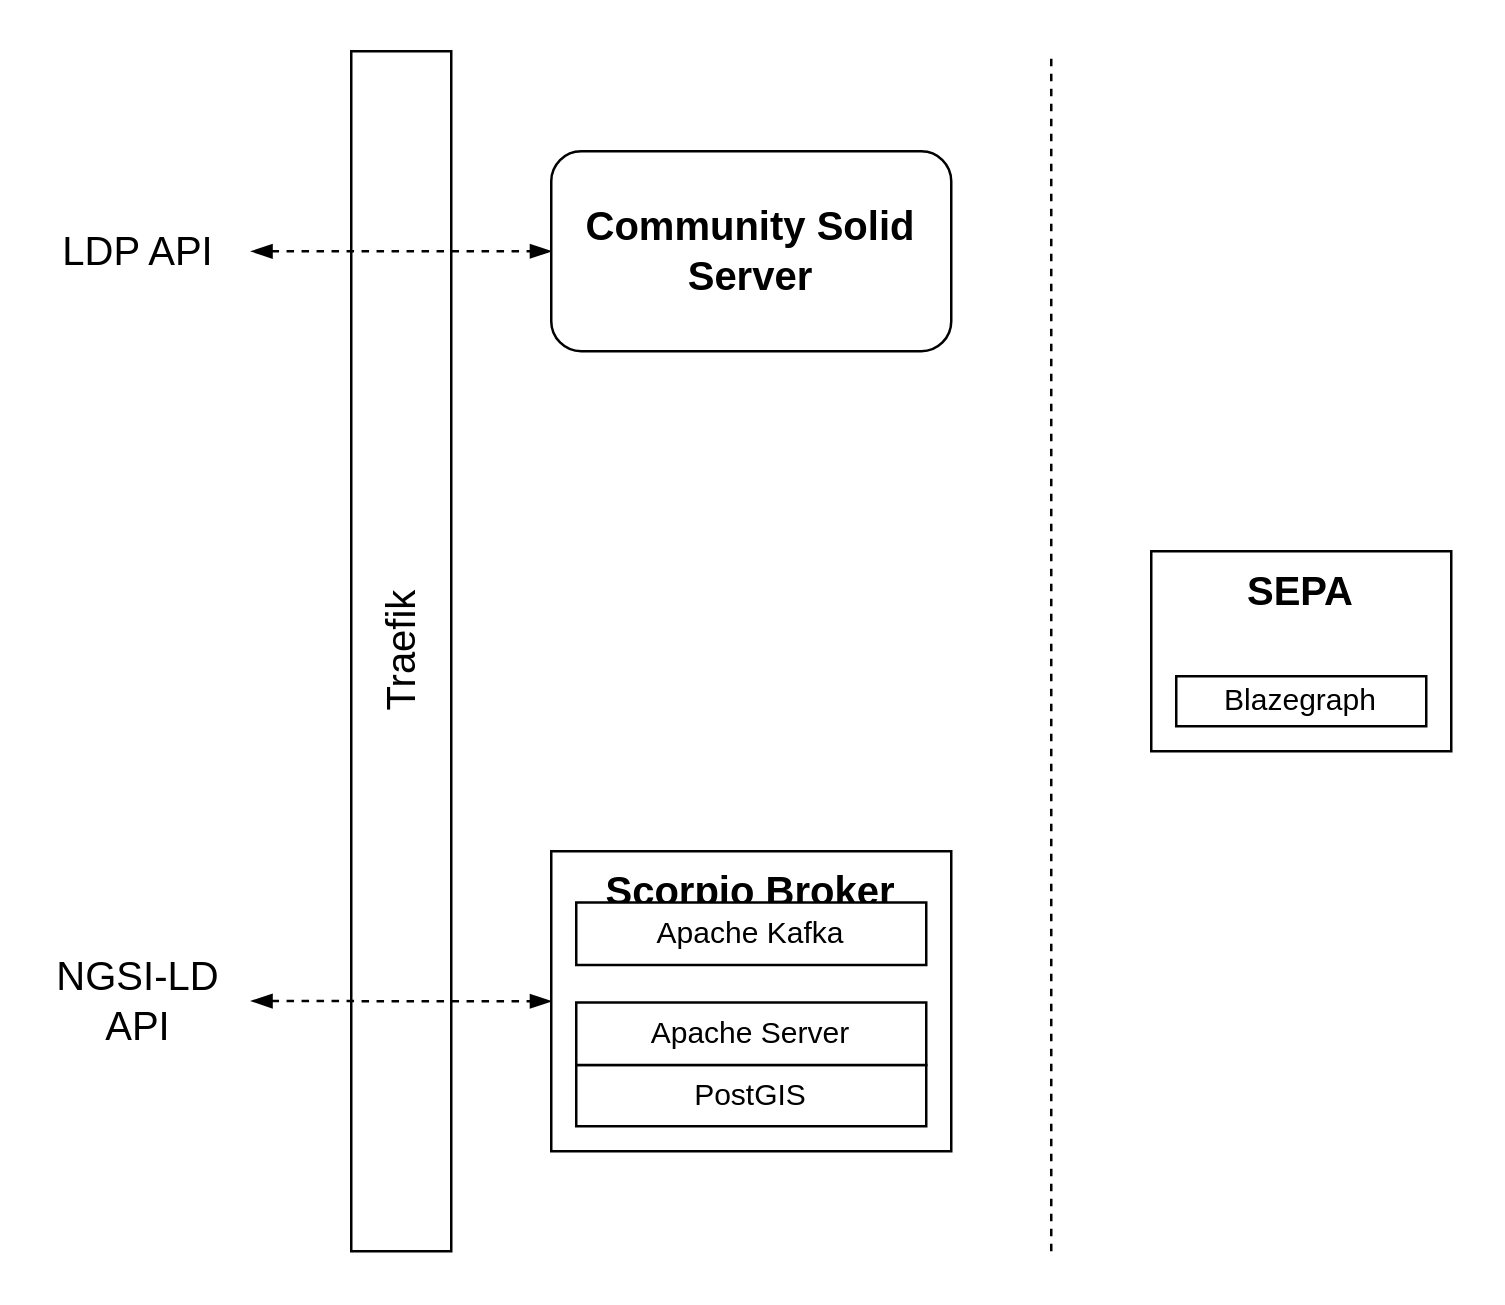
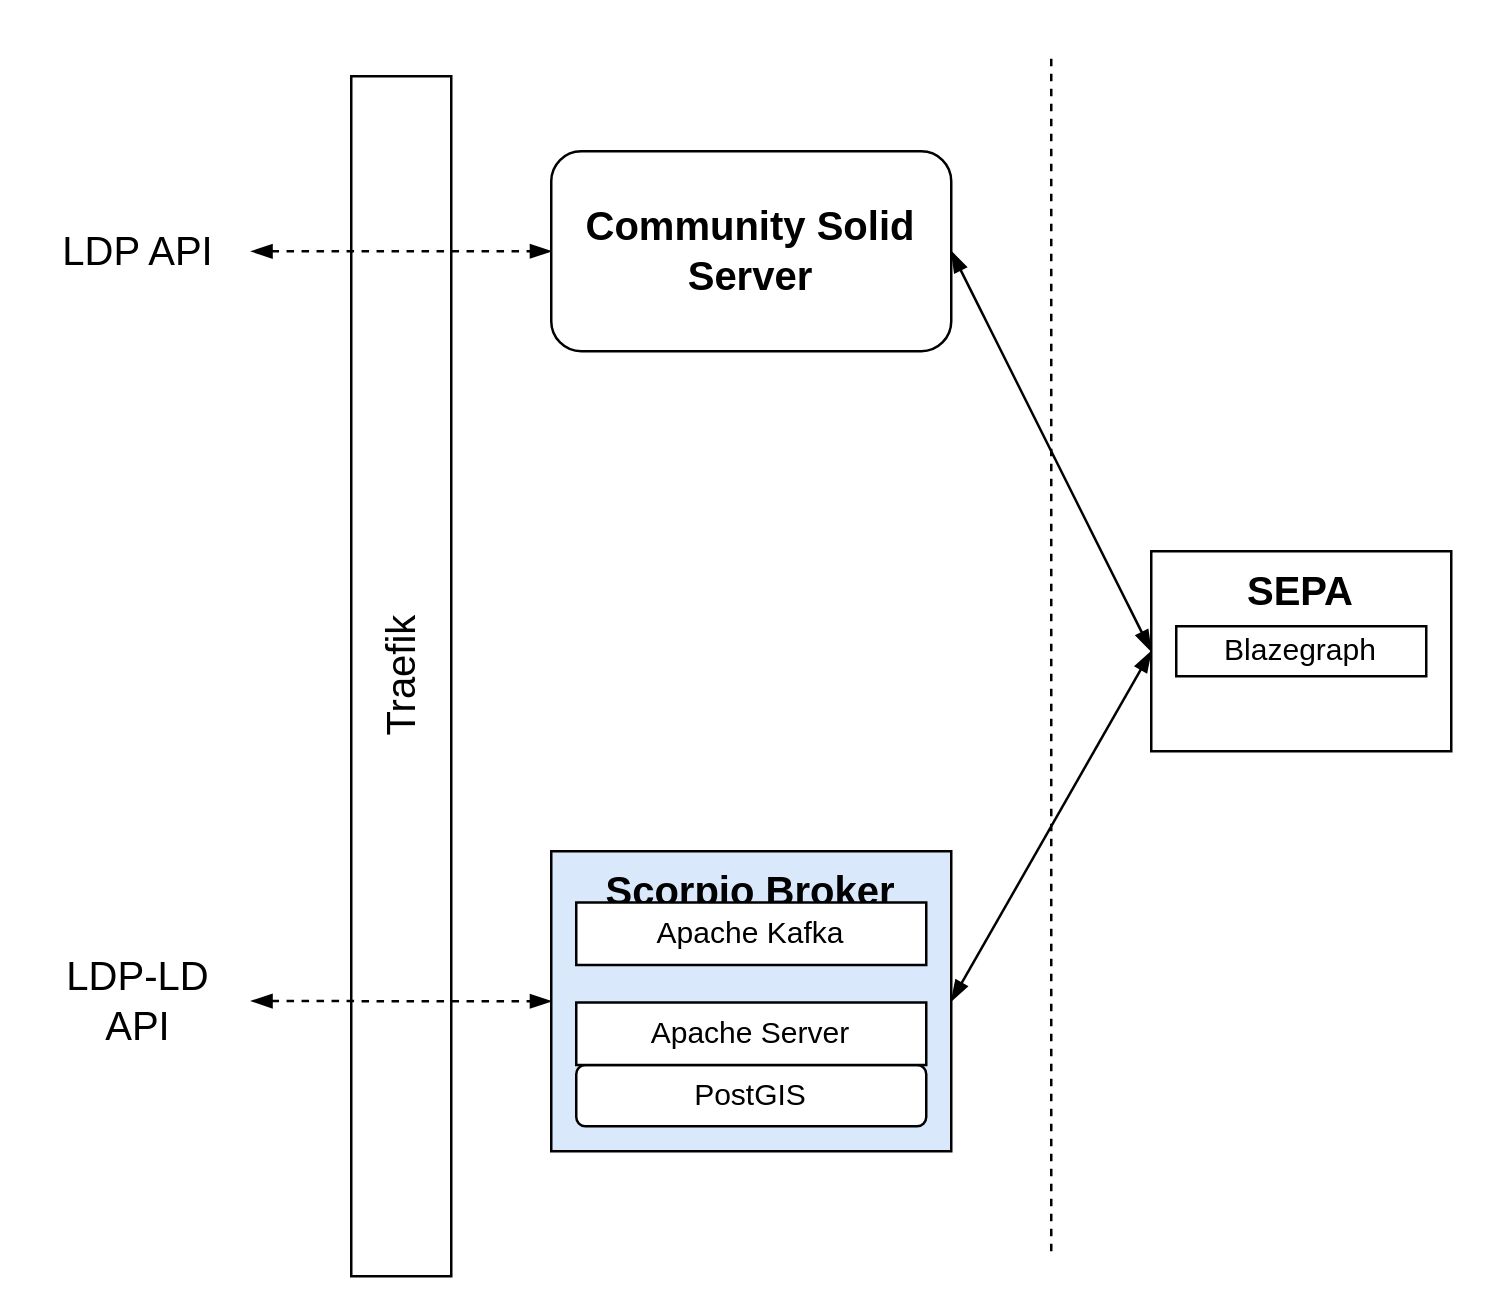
edge "Community Solid Server" -- "SEPA": added
node "Traefik": moved (401, 651) -> (401, 676)
node "Blazegraph": moved (1301, 701) -> (1301, 651)
edge "SEPA" -- "Scorpio Broker": added
node "NGSI-LD API": label "NGSI-LD API" -> "LDP-LD API"
node "Scorpio Broker": fillcolor #ffffff -> #dae8fc
node "PostGIS": shape rectangle -> rounded rectangle
